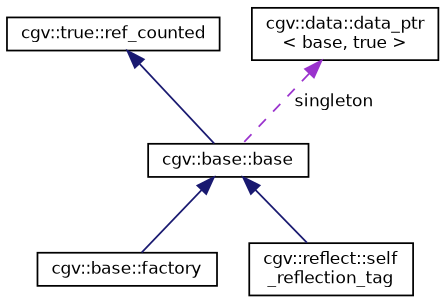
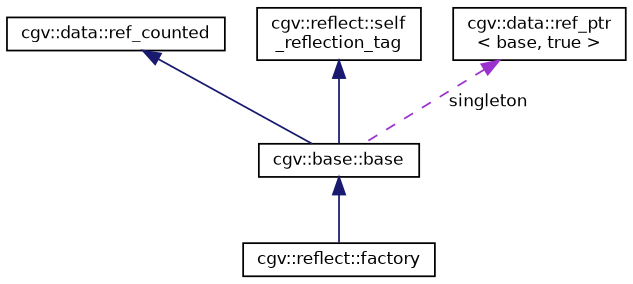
node "cgv::true::ref_counted": label "cgv::true::ref_counted" -> "cgv::data::ref_counted"
node "cgv::data::data_ptr < base, true >": label "cgv::data::data_ptr < base, true >" -> "cgv::data::ref_ptr < base, true >"
edge "cgv::reflect::self _reflection_tag" -> "cgv::base::base": reversed
node "cgv::base::factory": label "cgv::base::factory" -> "cgv::reflect::factory"
